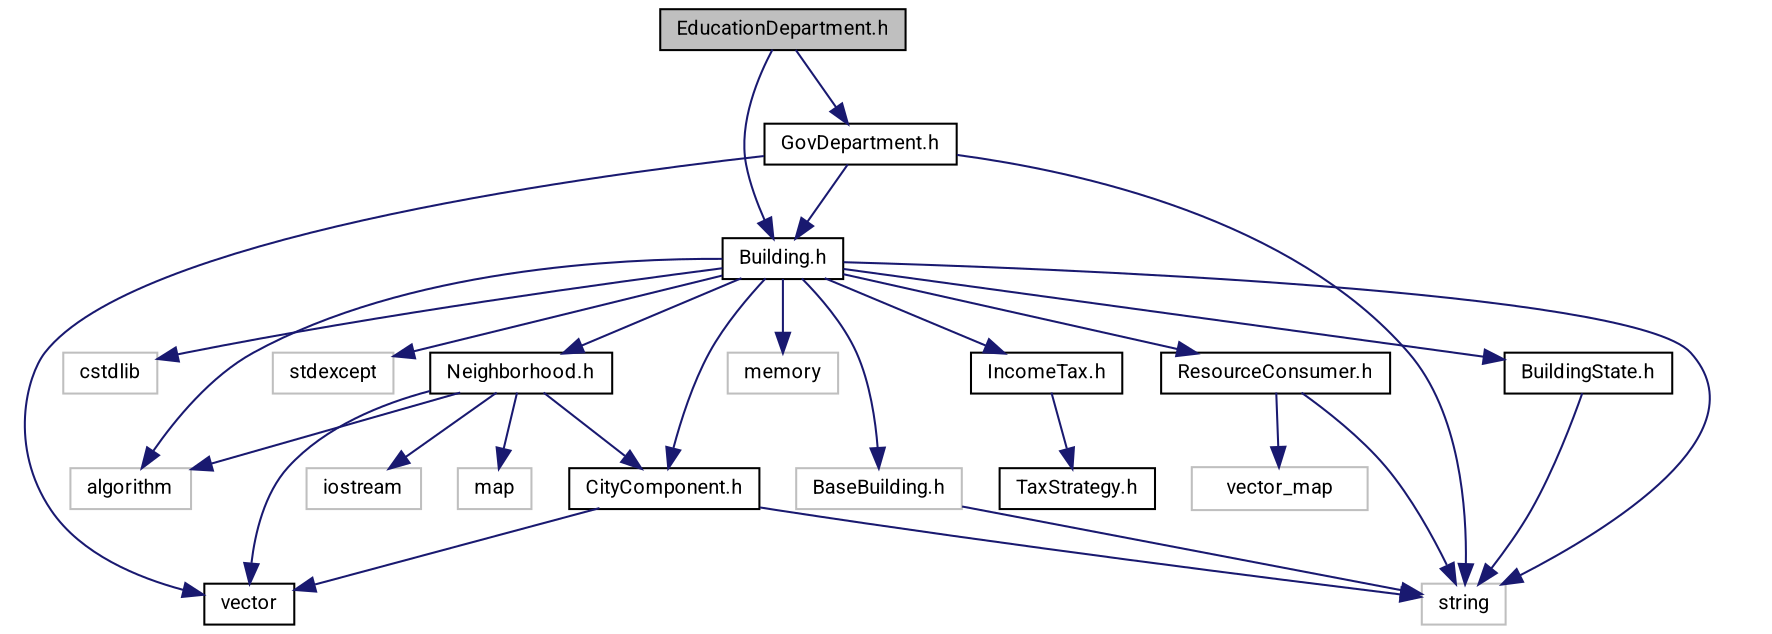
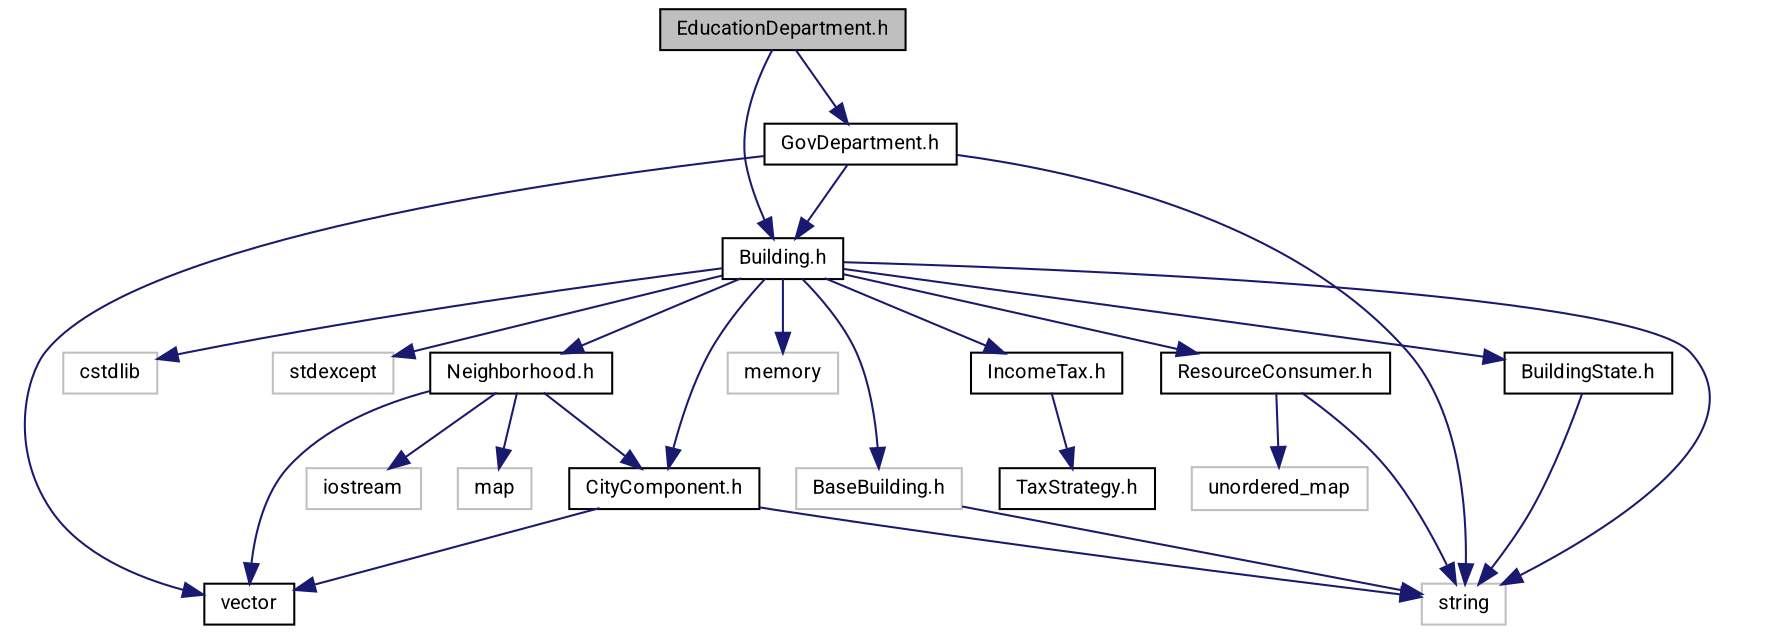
node "algorithm": removed
node "vector_map": label "vector_map" -> "unordered_map"
